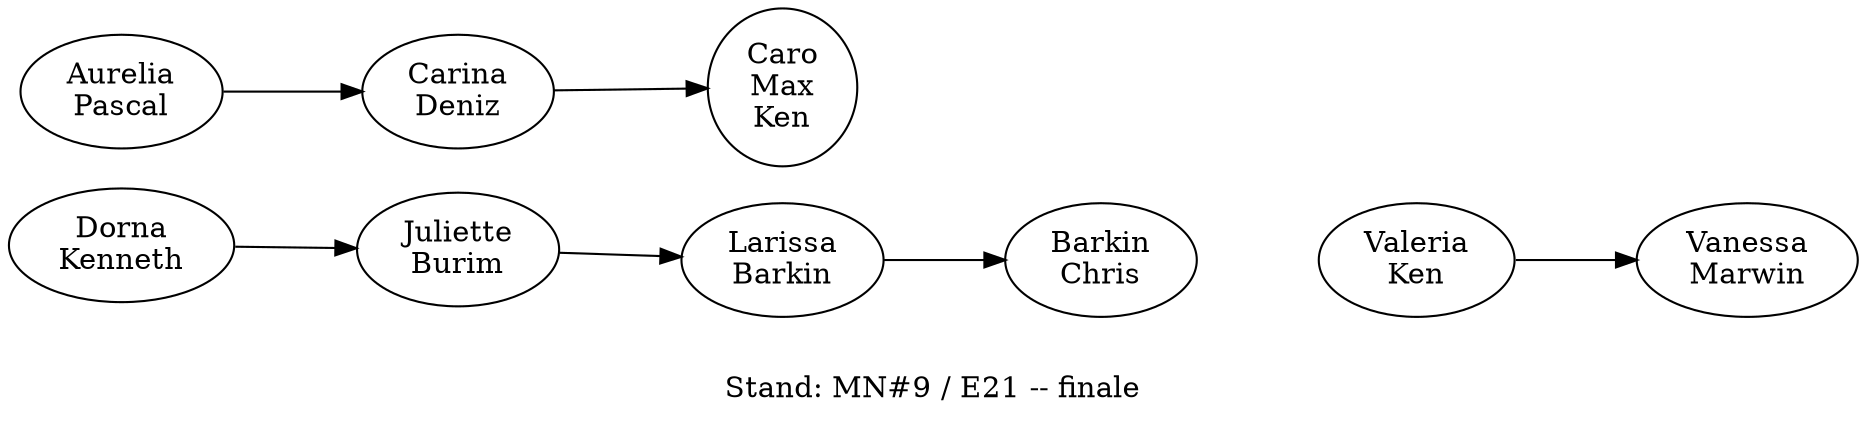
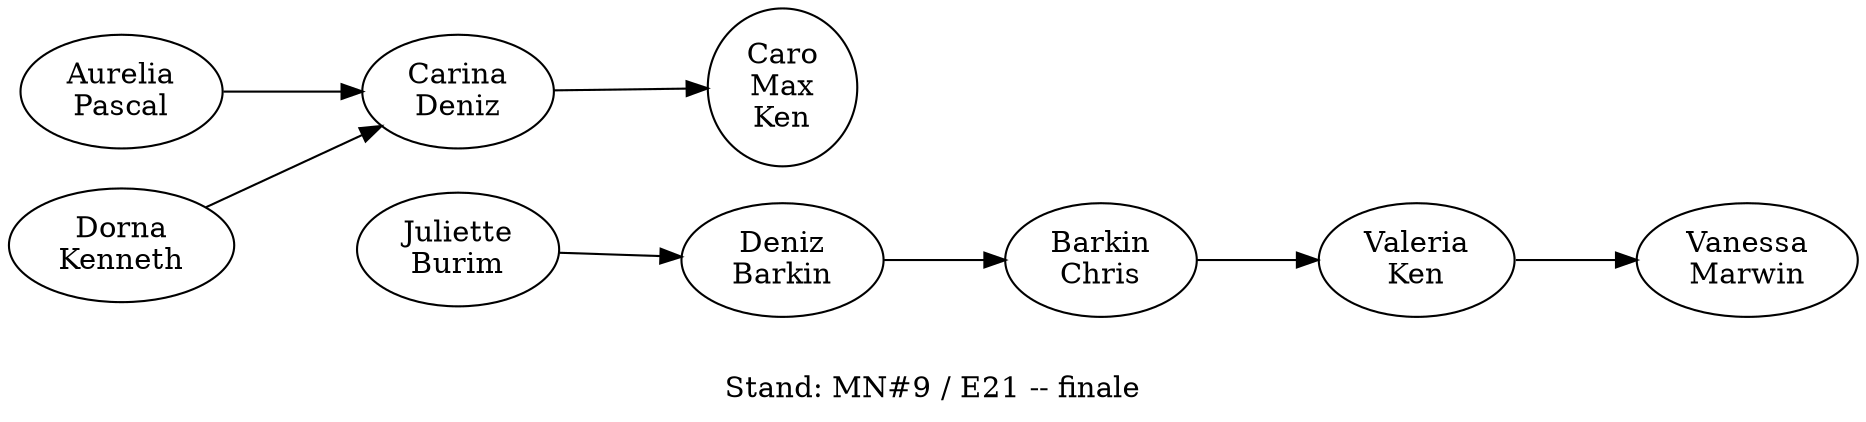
edge "Dorna Kenneth" -> "Juliette Burim": now "Dorna Kenneth" -> "Carina Deniz"
node "Larissa Barkin": label "Larissa Barkin" -> "Deniz Barkin"
edge "Barkin Chris" -> "Valeria Ken": added
